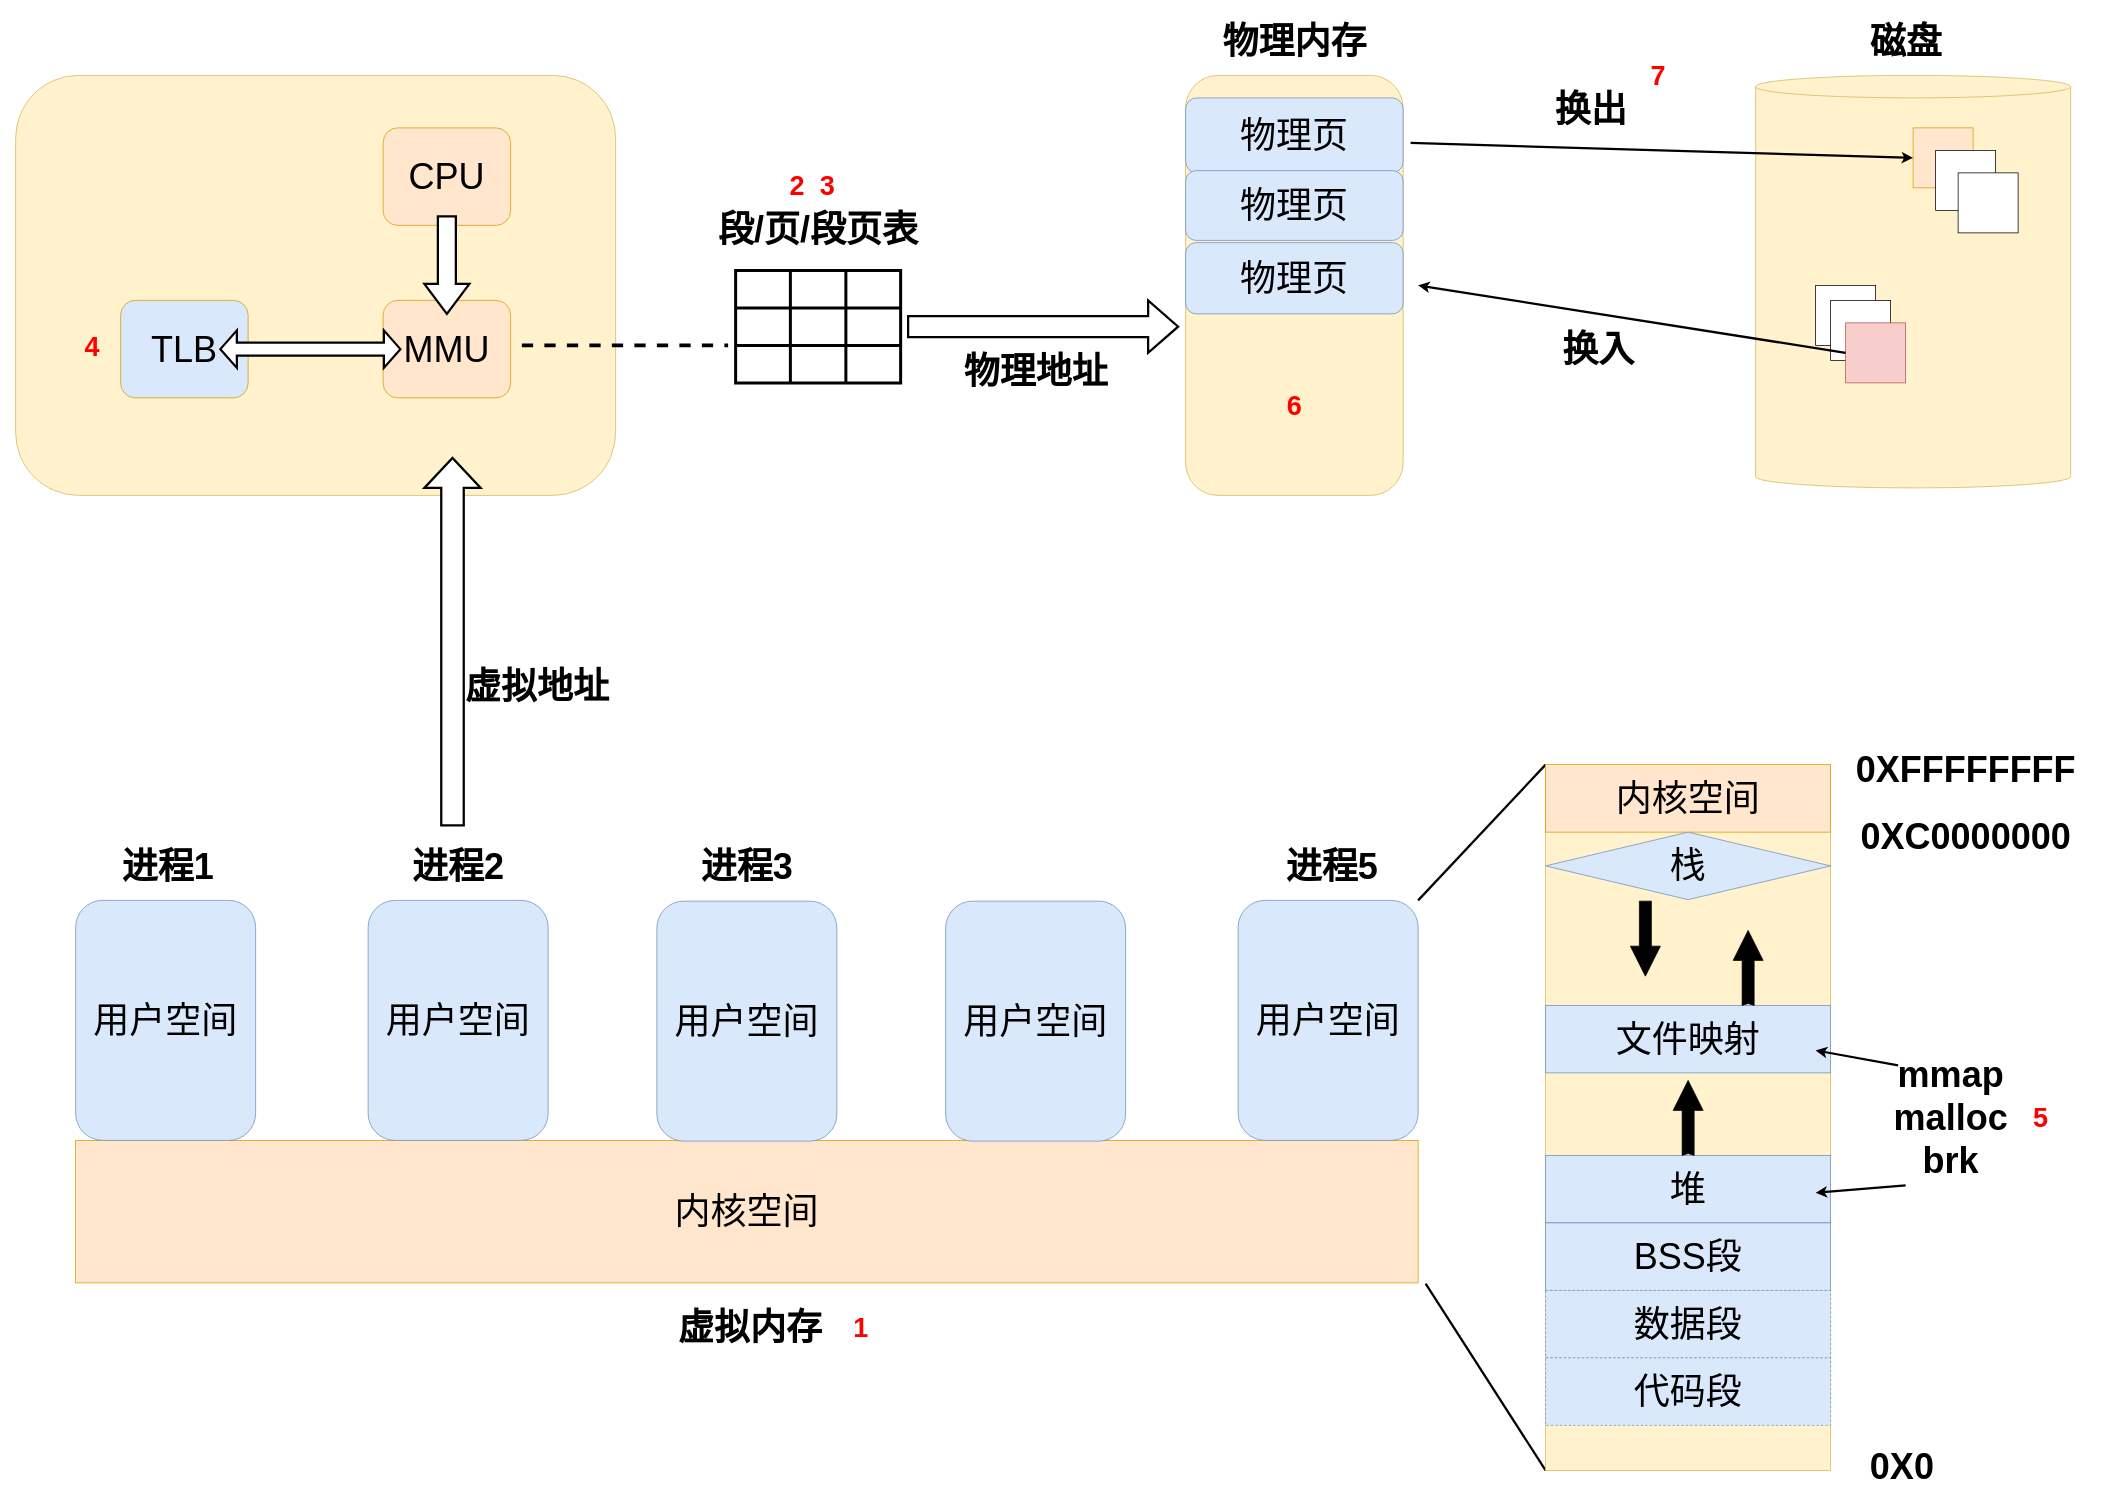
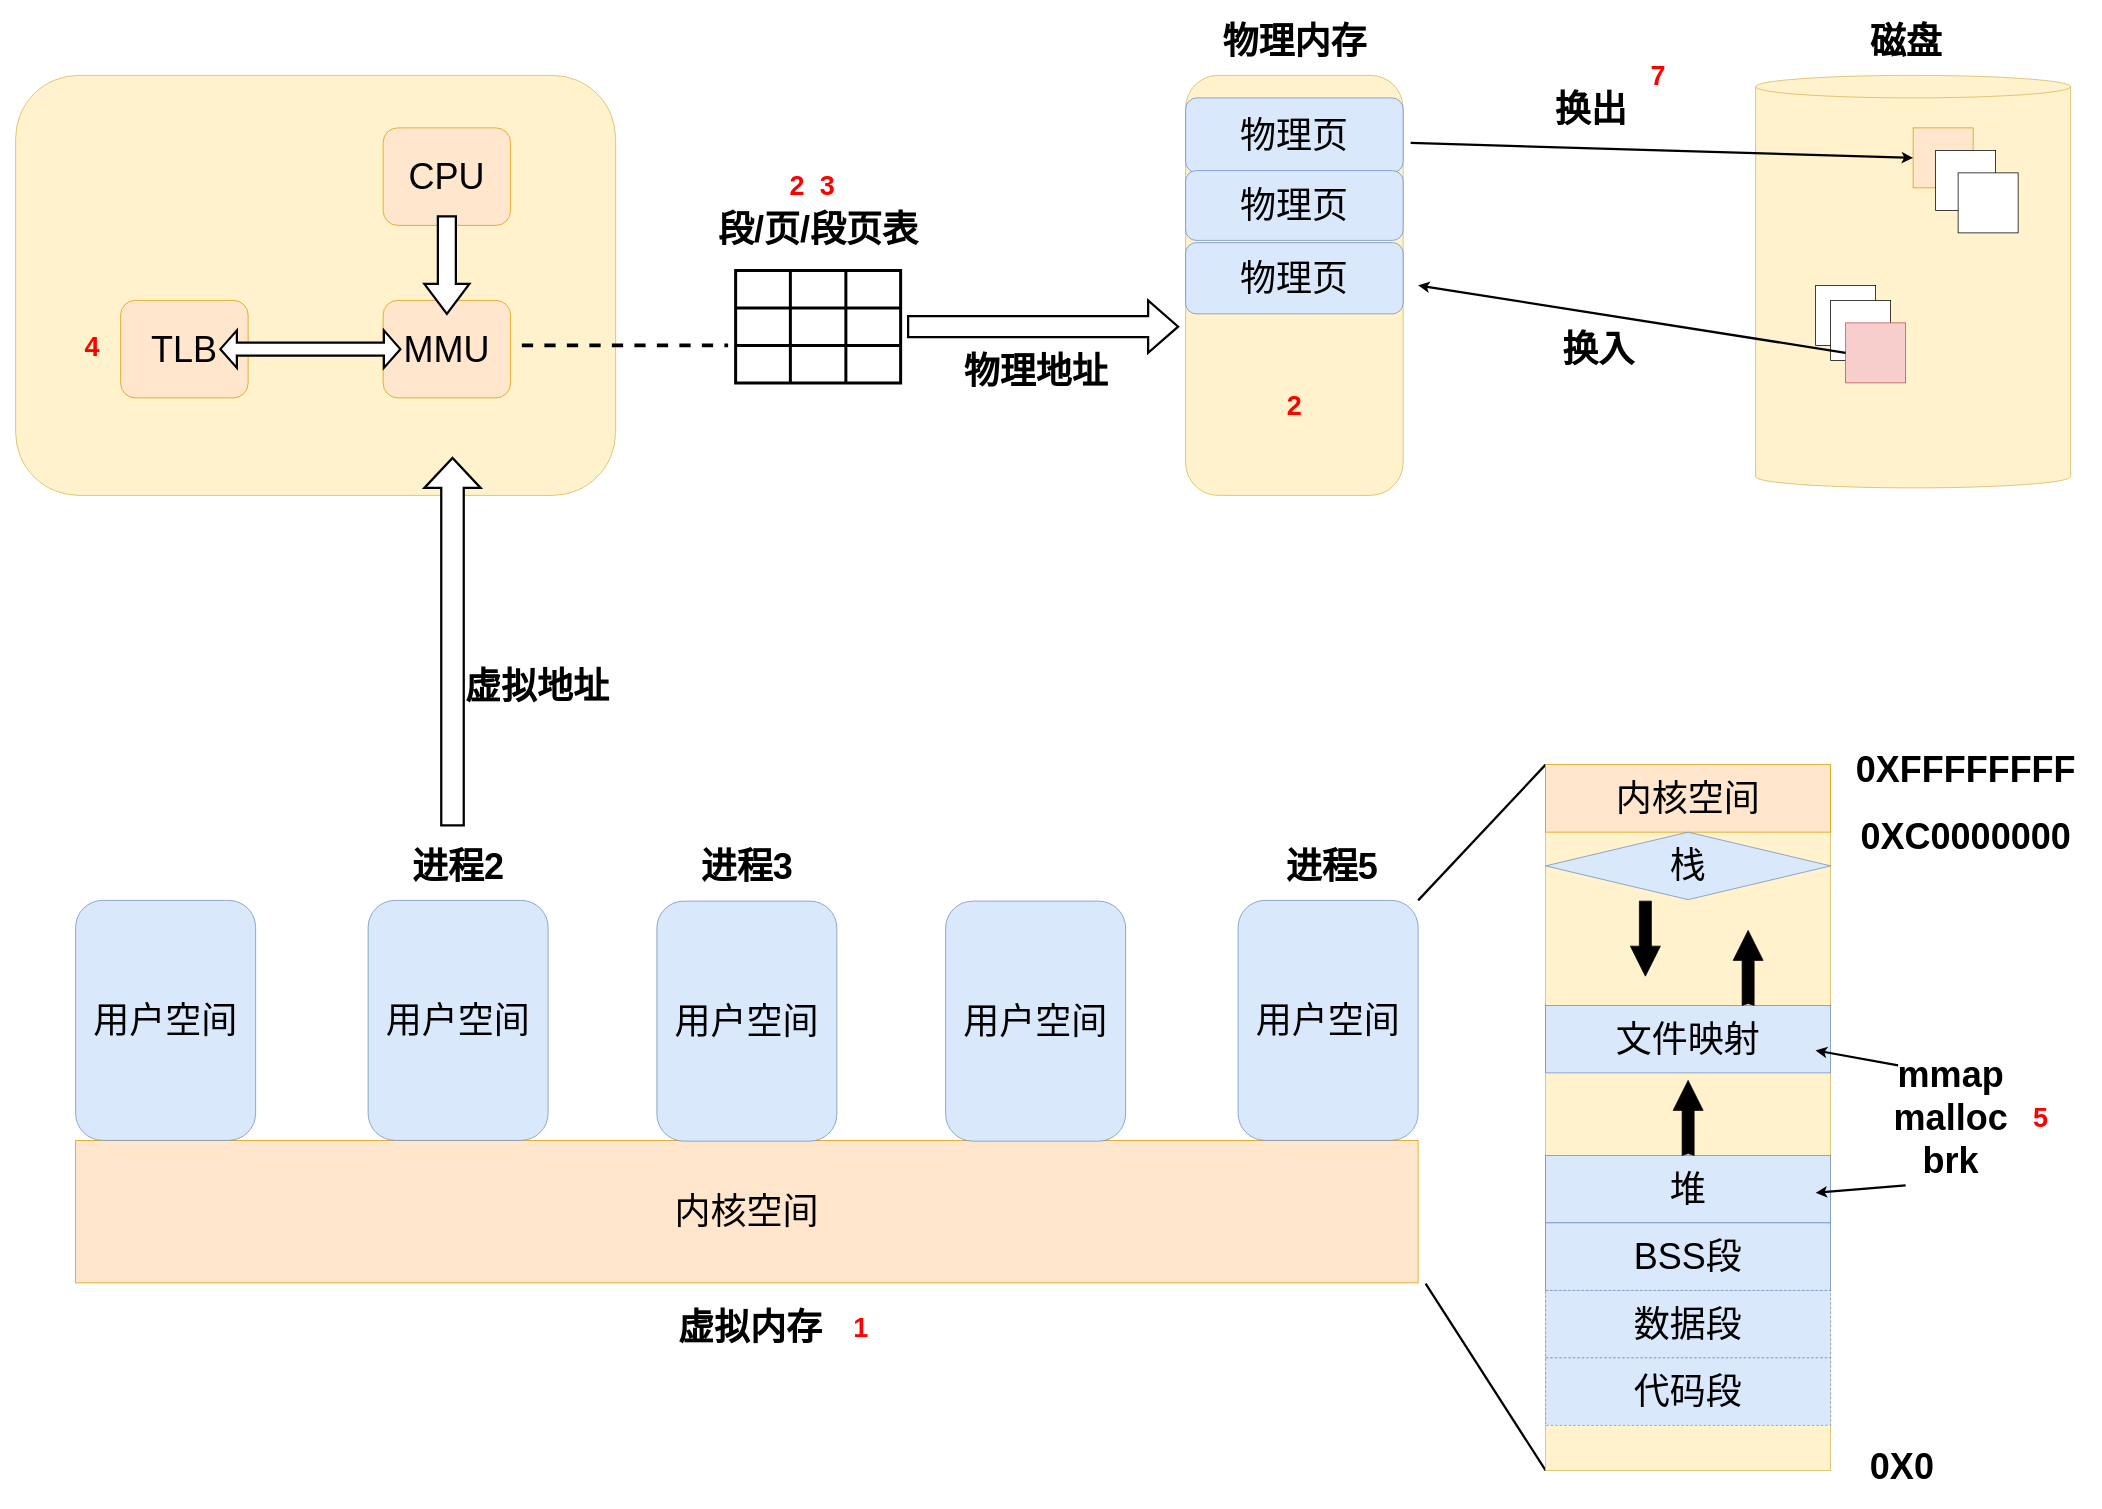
node "TLB": fillcolor #dae8fc -> #ffe6cc
node "6": label "6" -> "2"
node "进程1": removed
